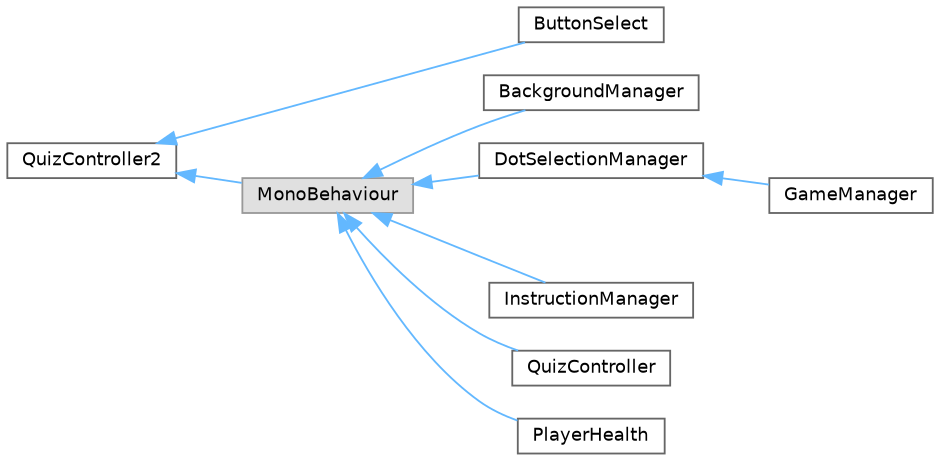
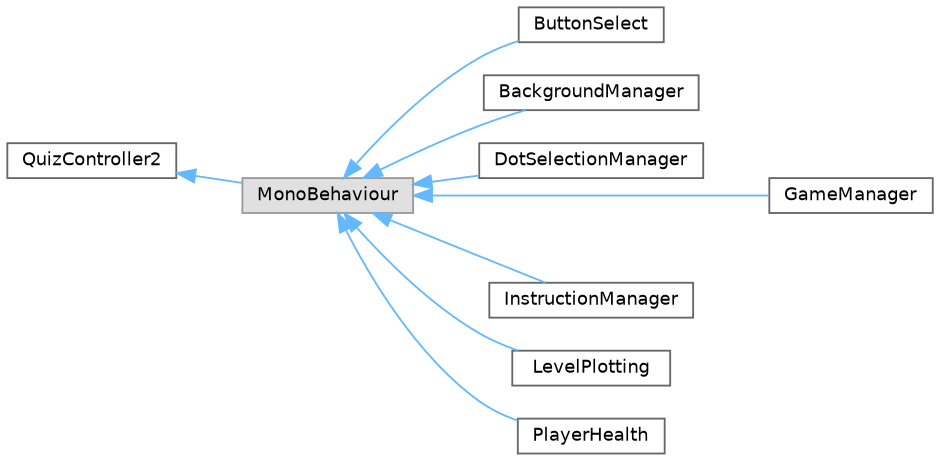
edge "ButtonSelect" -> "QuizController2": now "ButtonSelect" -> "MonoBehaviour"
edge "GameManager" -> "DotSelectionManager": now "GameManager" -> "MonoBehaviour"
node "QuizController": label "QuizController" -> "LevelPlotting"
